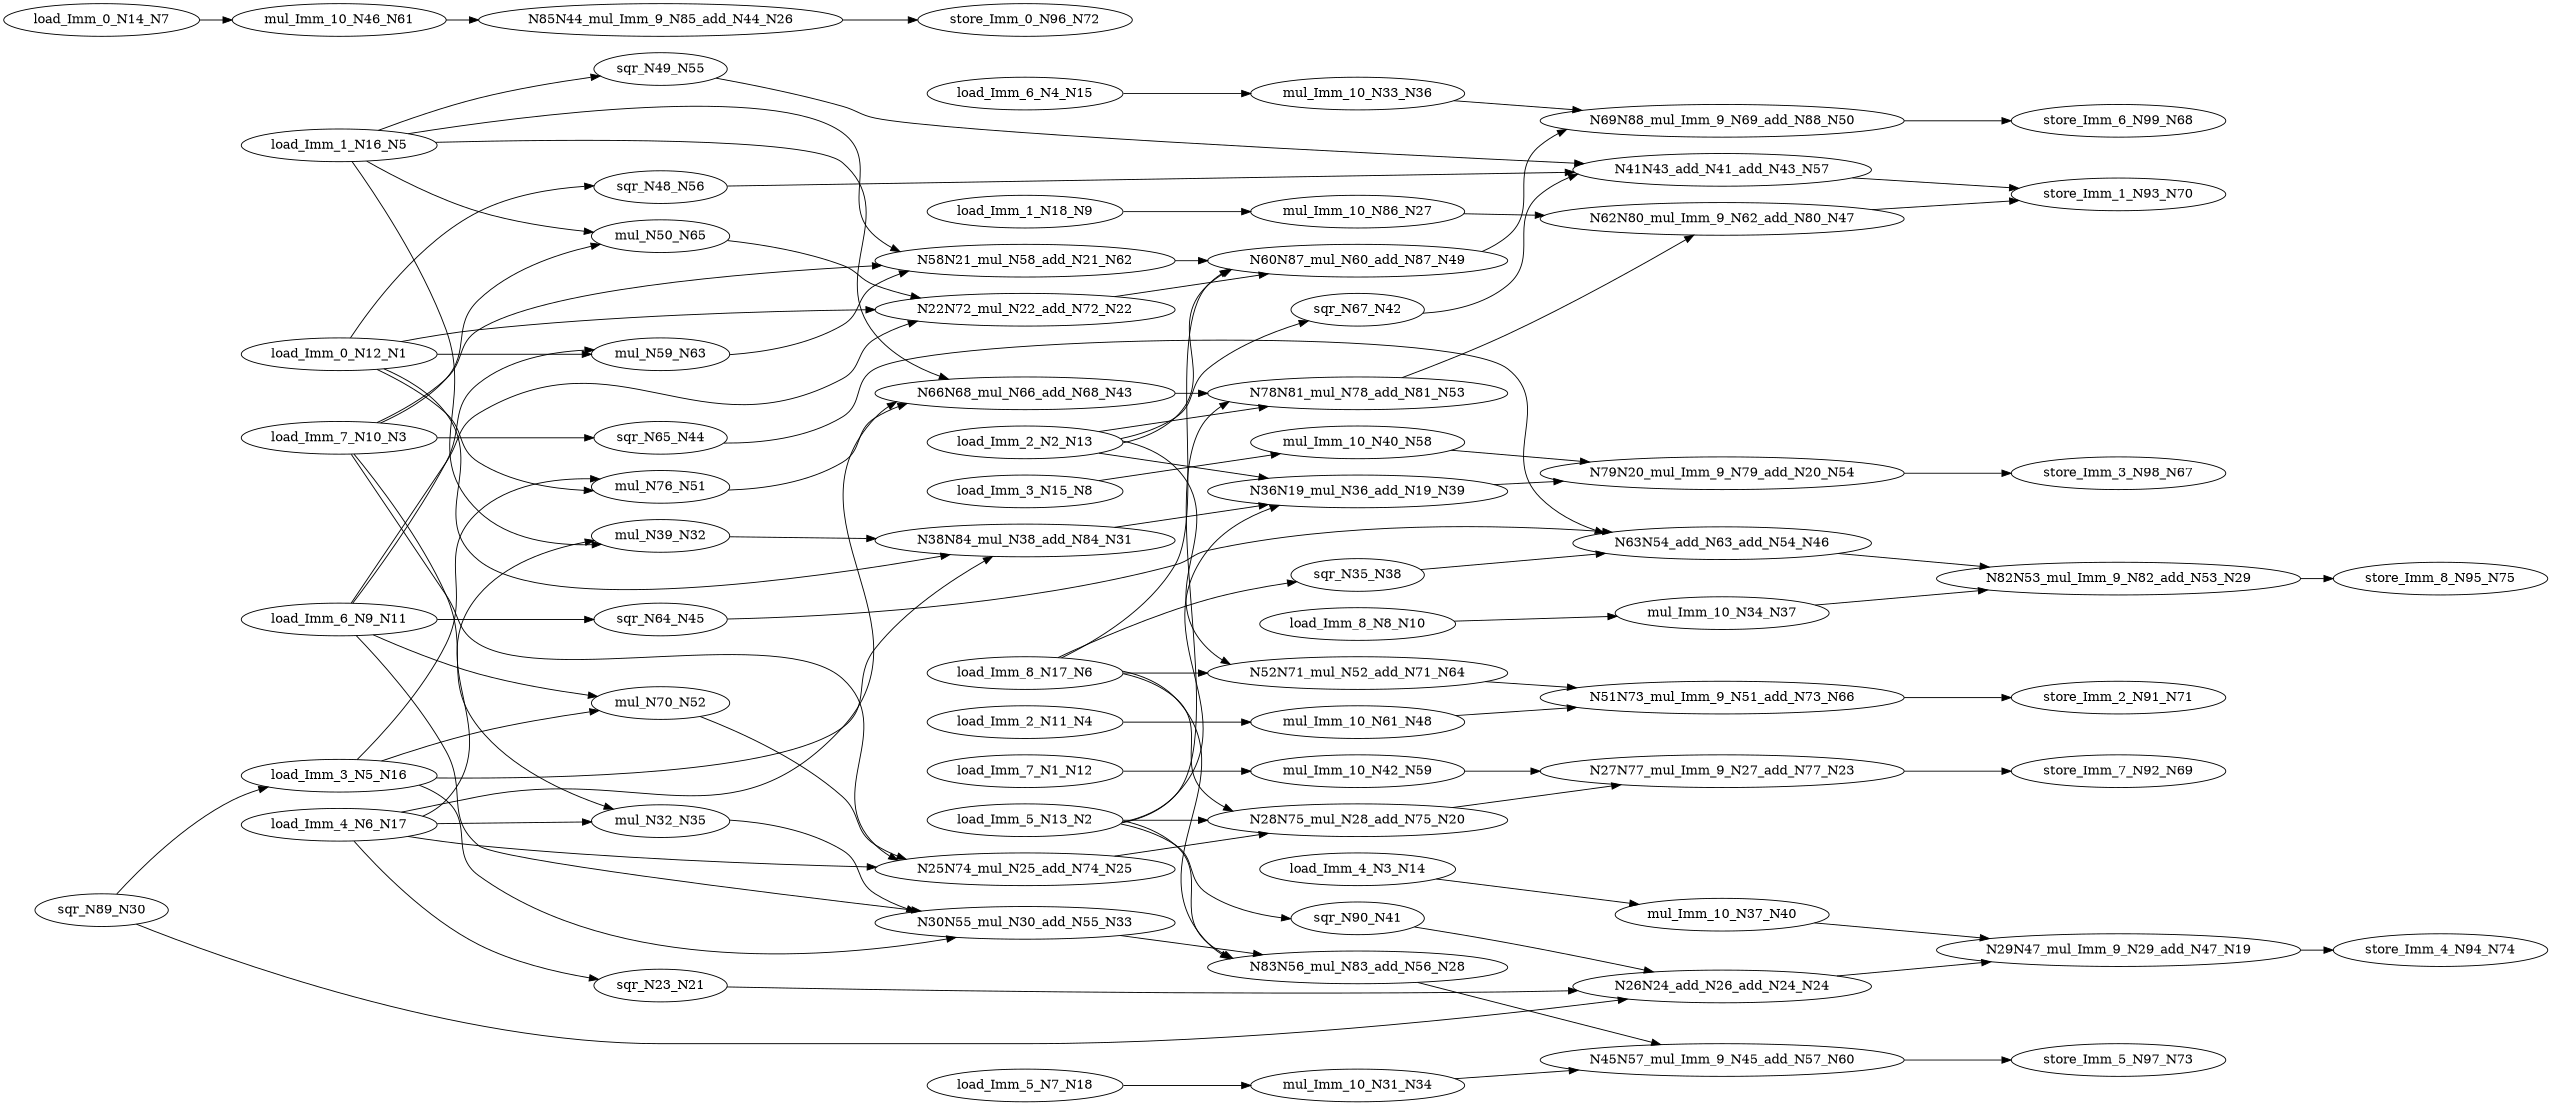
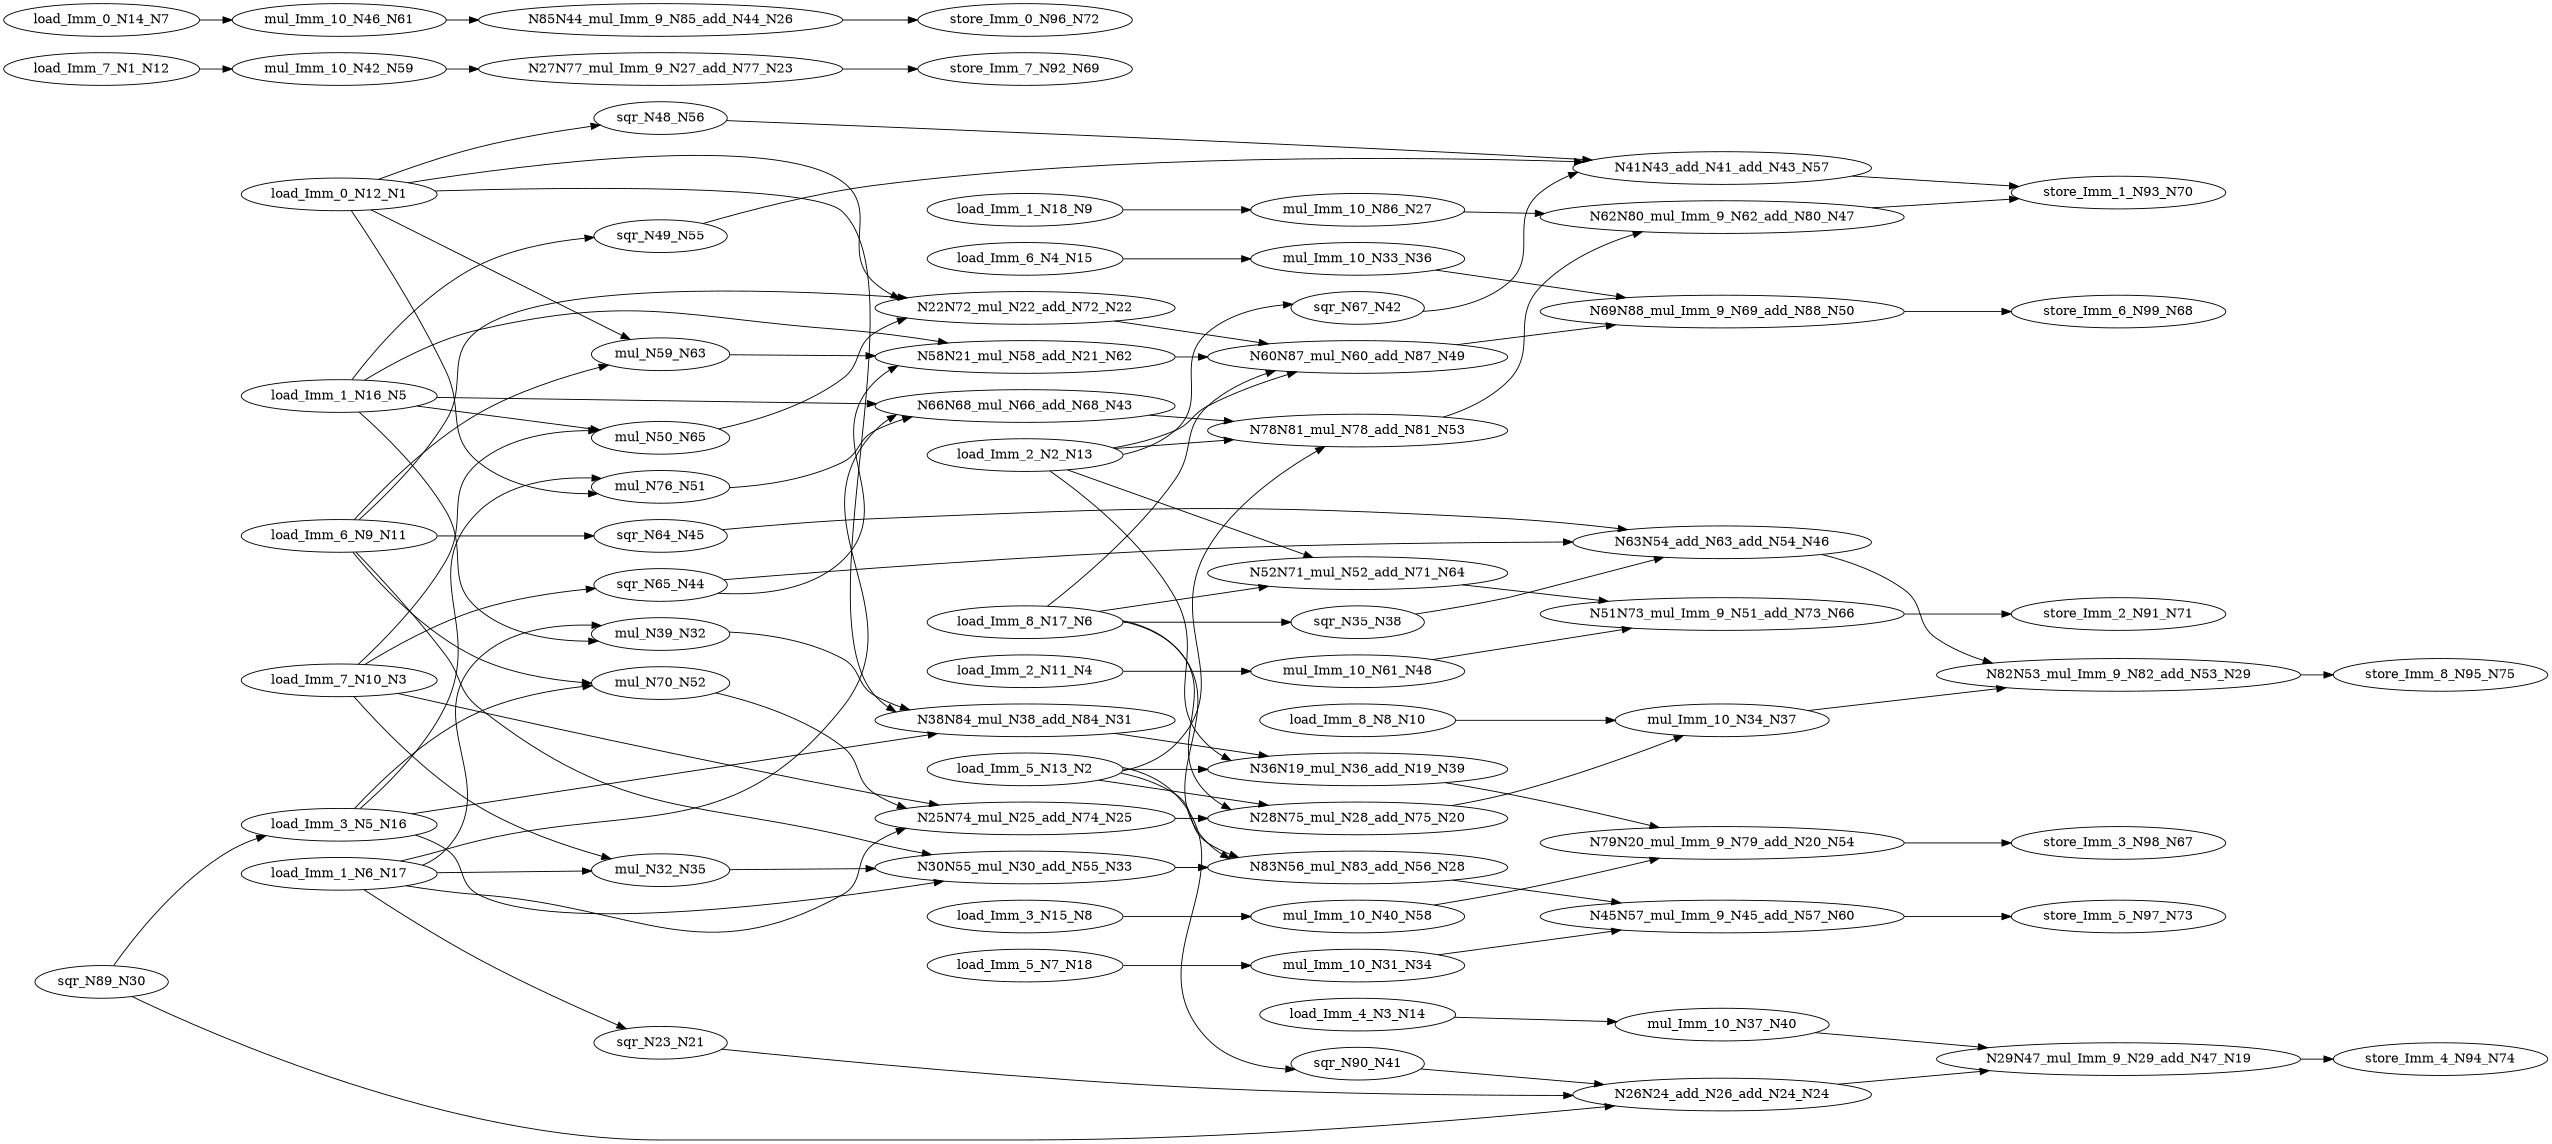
edge "load_Imm_7_N10_N3" -> "N58N21_mul_N58_add_N21_N62": now "sqr_N65_N44" -> "N58N21_mul_N58_add_N21_N62"
edge "N28N75_mul_N28_add_N75_N20" -> "N27N77_mul_Imm_9_N27_add_N77_N23": now "N28N75_mul_N28_add_N75_N20" -> "mul_Imm_10_N34_N37"
node "load_Imm_4_N6_N17": label "load_Imm_4_N6_N17" -> "load_Imm_1_N6_N17"
